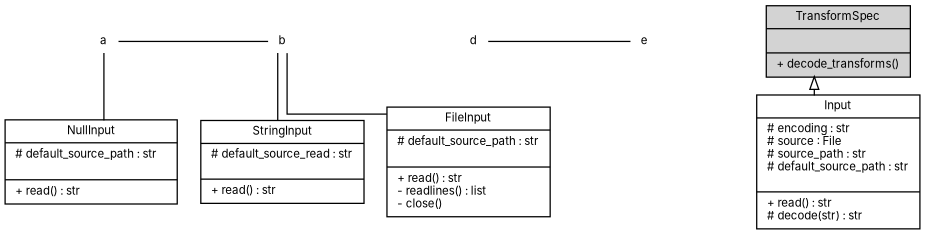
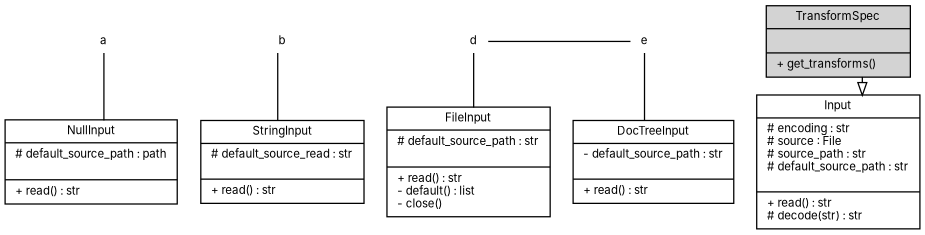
edge "a" -- "b": removed
node "TransformSpec": text "+ decode_transforms()" -> "+ get_transforms()"
edge "Input" -> "TransformSpec": reversed
edge "b" -- "FileInput": now "d" -- "FileInput"
node "NullInput": text "# default_source_path : str" -> "# default_source_path : path"
node "DocTreeInput": added
node "FileInput": text "- readlines() : list" -> "- default() : list"
